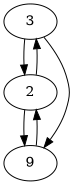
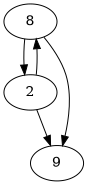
node "3": label "3" -> "8"
edge "9" -> "2": removed
